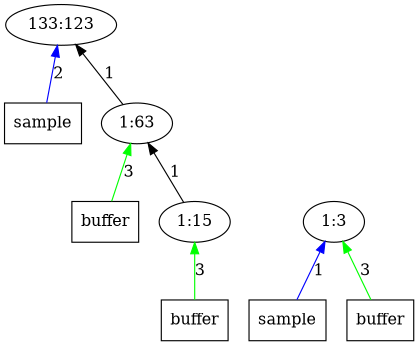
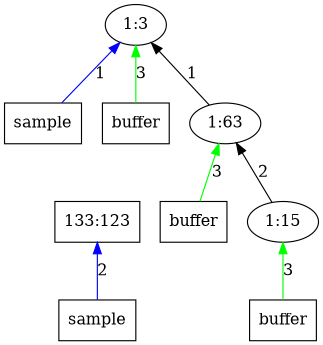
node "133:123": shape ellipse -> box
edge "1:63" -> "133:123": now "1:63" -> "1:3"
edge "1:15" -> "1:63": label "1" -> "2"
